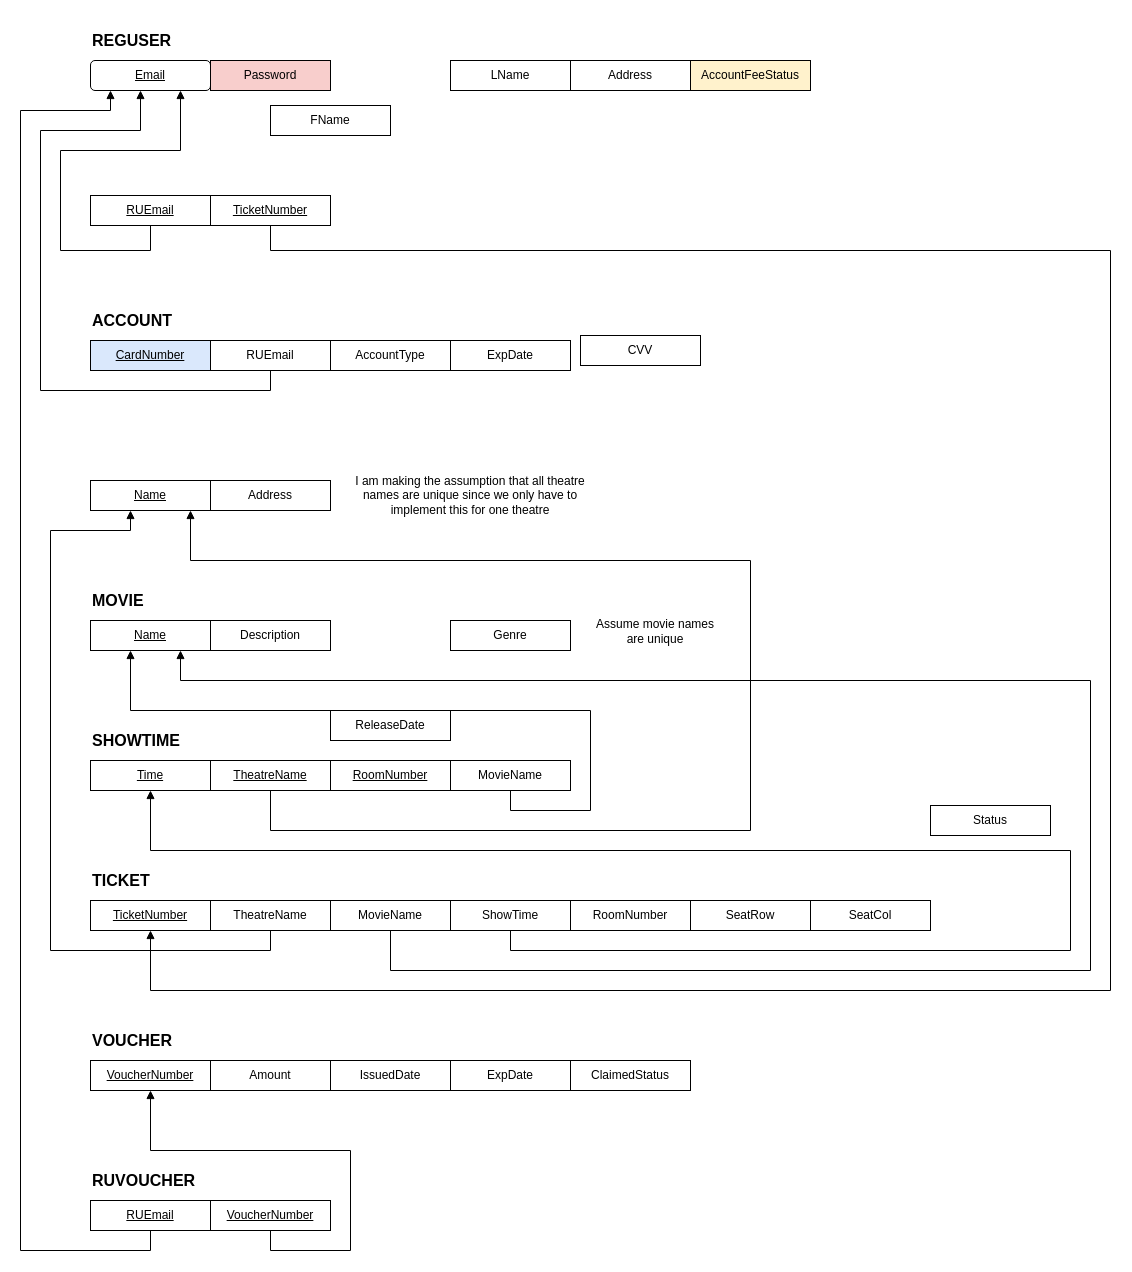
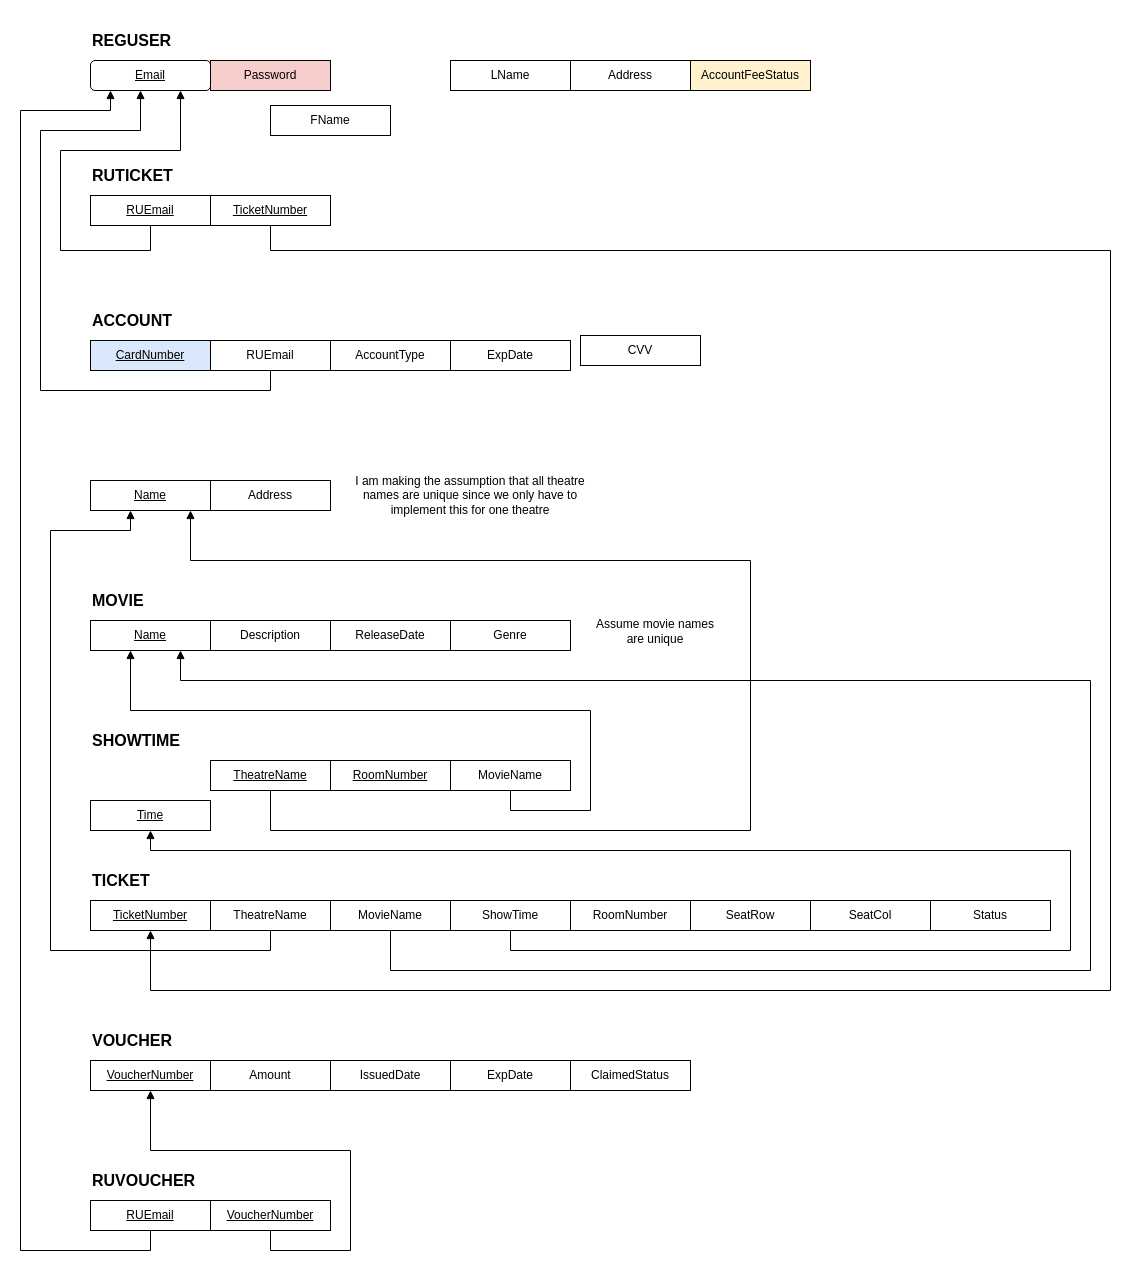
node "RUTICKET": added
node "ReleaseDate": moved (391, 726) -> (391, 636)
node "Time": moved (151, 776) -> (151, 816)
node "Status": moved (991, 821) -> (991, 916)
